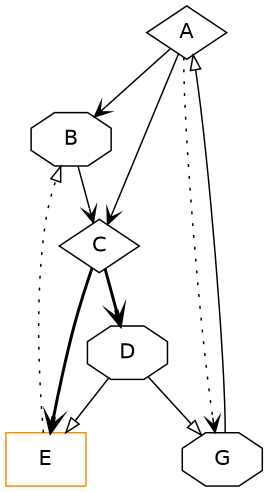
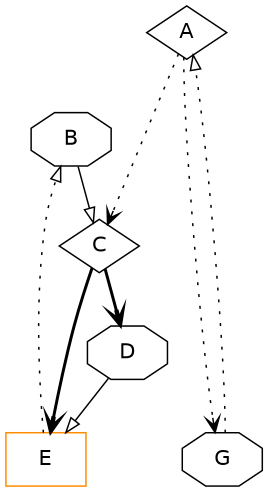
edge "A" -> "B": removed
edge "A" -> "C": style solid -> dotted
edge "B" -> "C": arrowhead vee -> onormal
edge "G" -> "A": style solid -> dotted
edge "D" -> "G": removed
